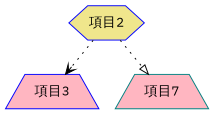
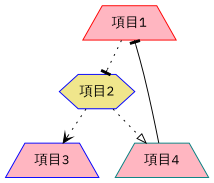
node "項目1": added
node "項目7": label "項目7" -> "項目4"
